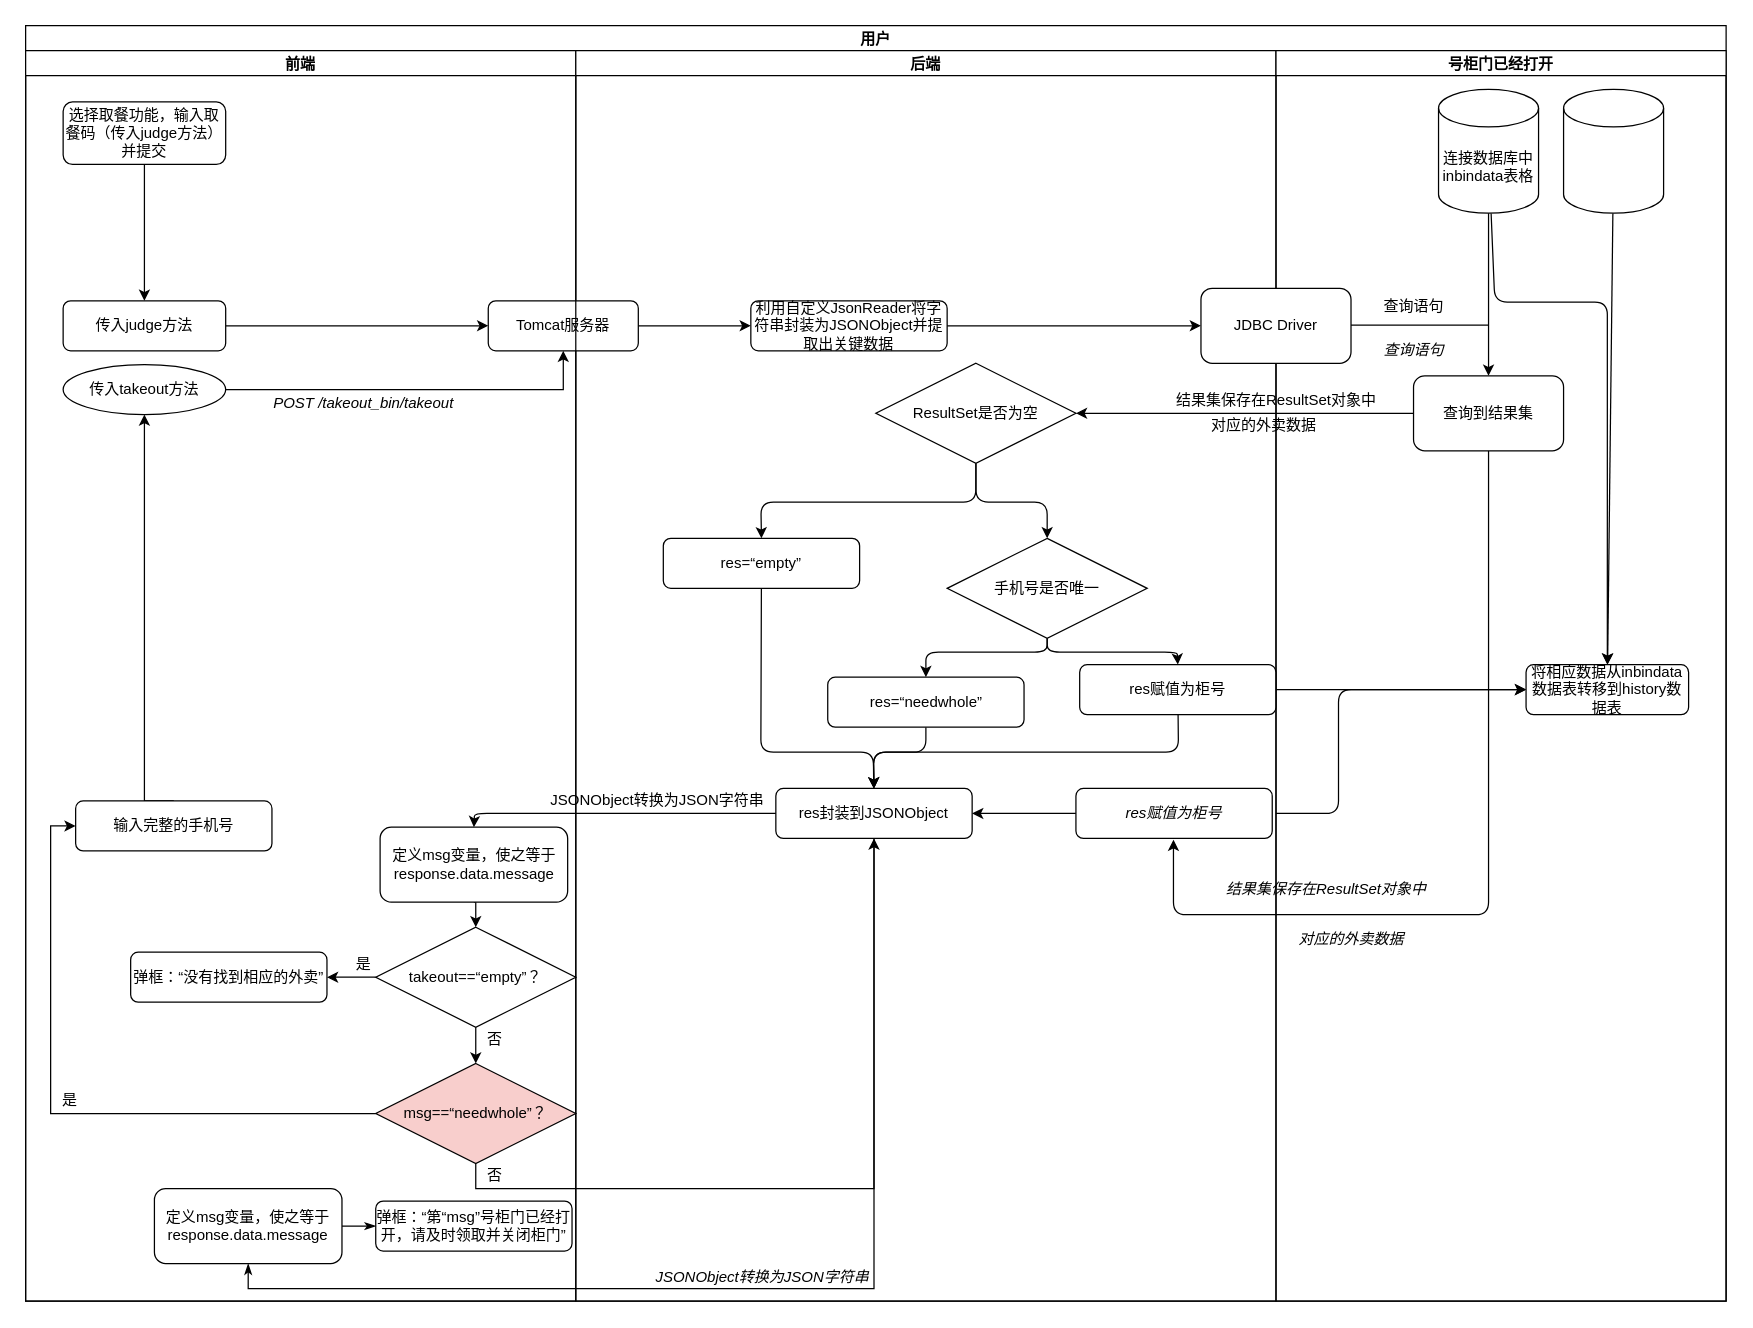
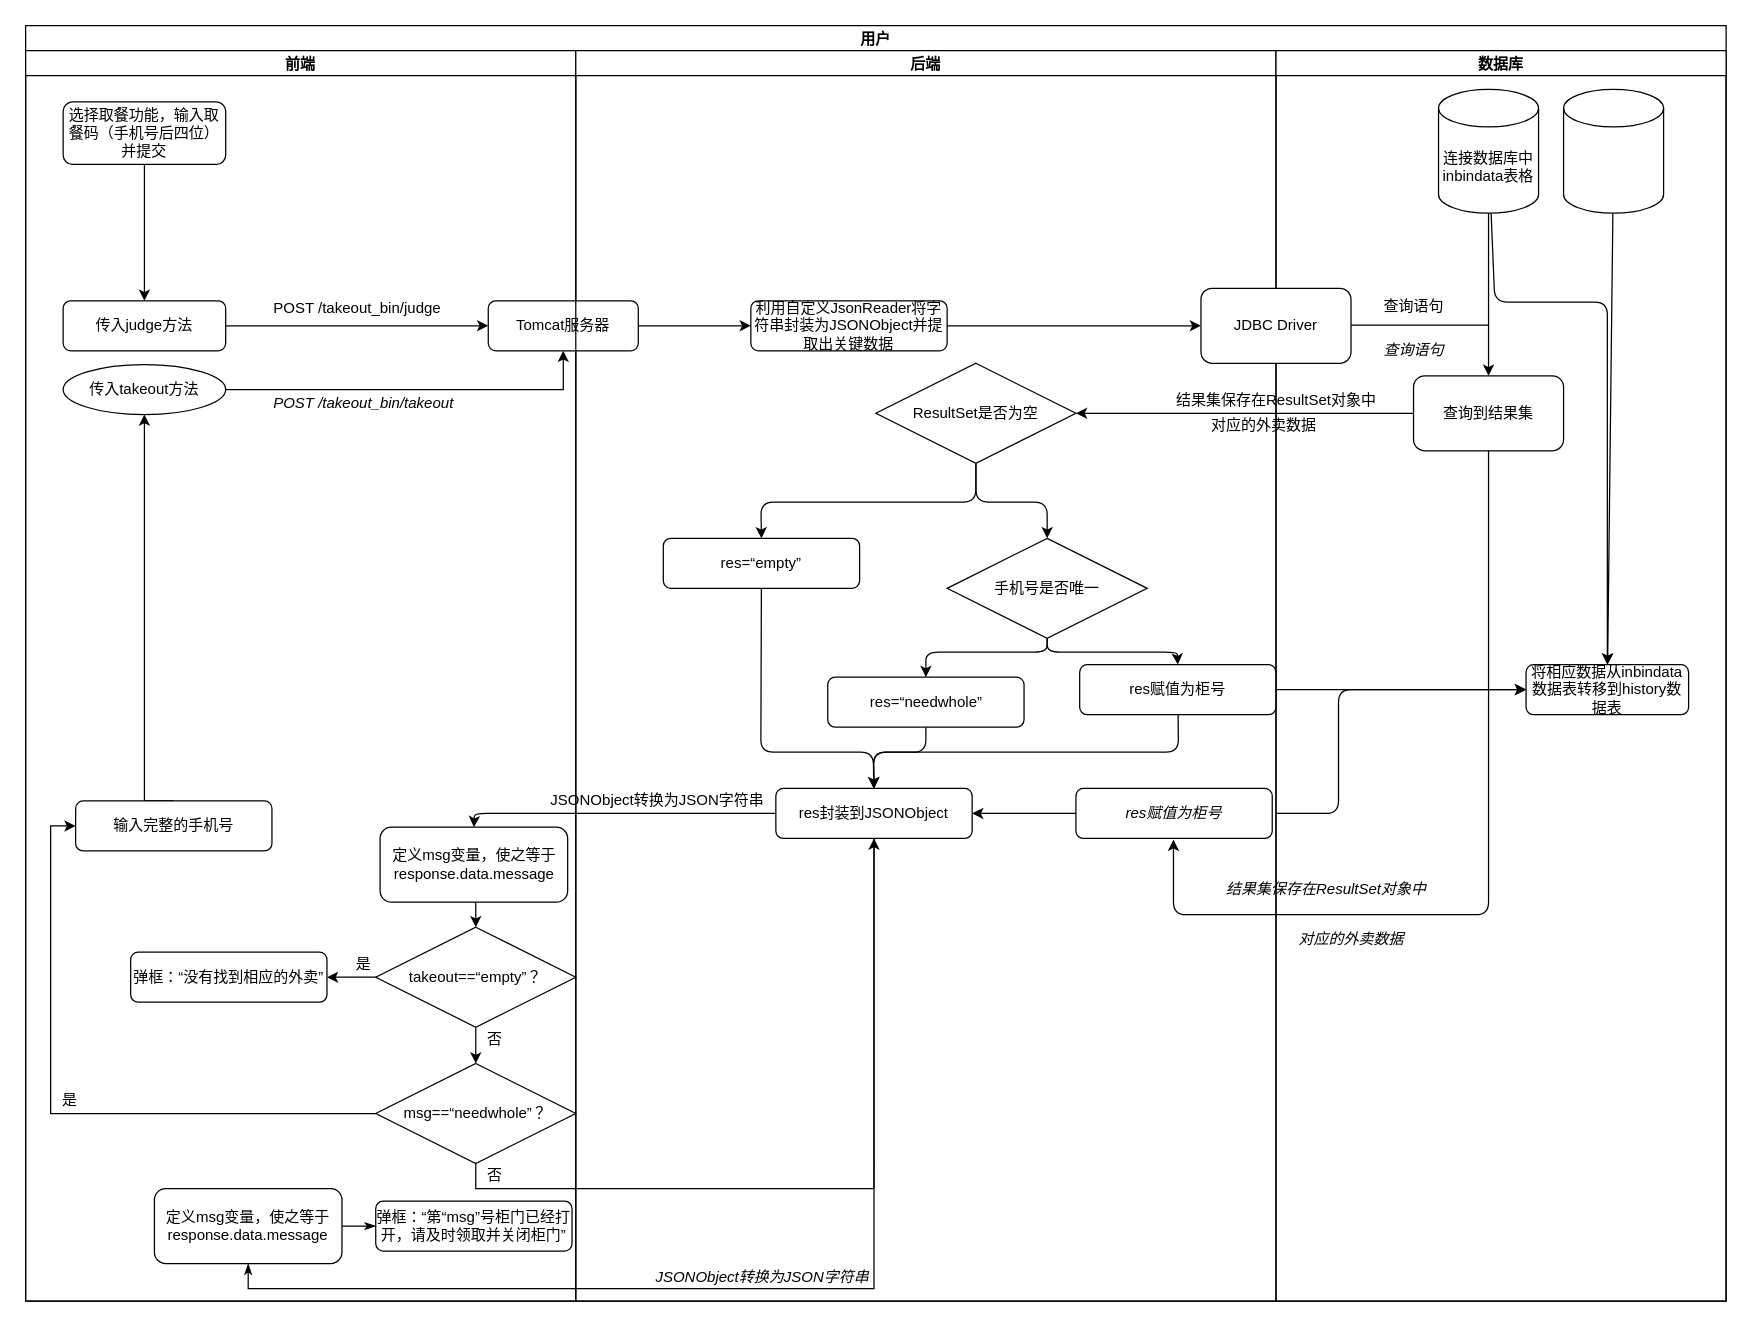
node "号柜门已经打开": label "号柜门已经打开" -> "数据库"
node "选择取餐功能，输入取餐码（传入judge方法）并提交": label "选择取餐功能，输入取餐码（传入judge方法）并提交" -> "选择取餐功能，输入取餐码（手机号后四位）并提交"
node "POST /takeout_bin/judge": added
node "msg==“needwhole”？": fillcolor #f8cecc -> #ffffff
